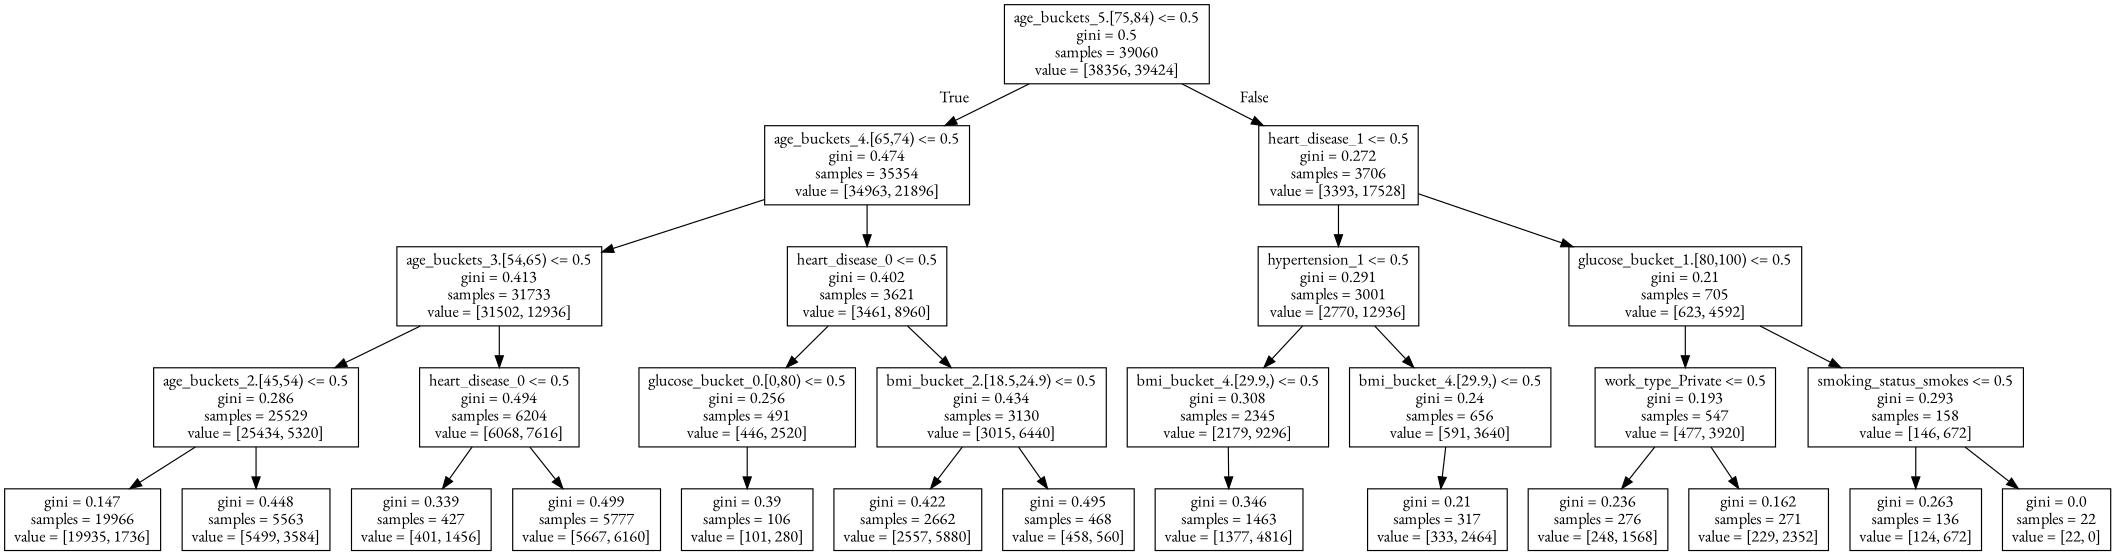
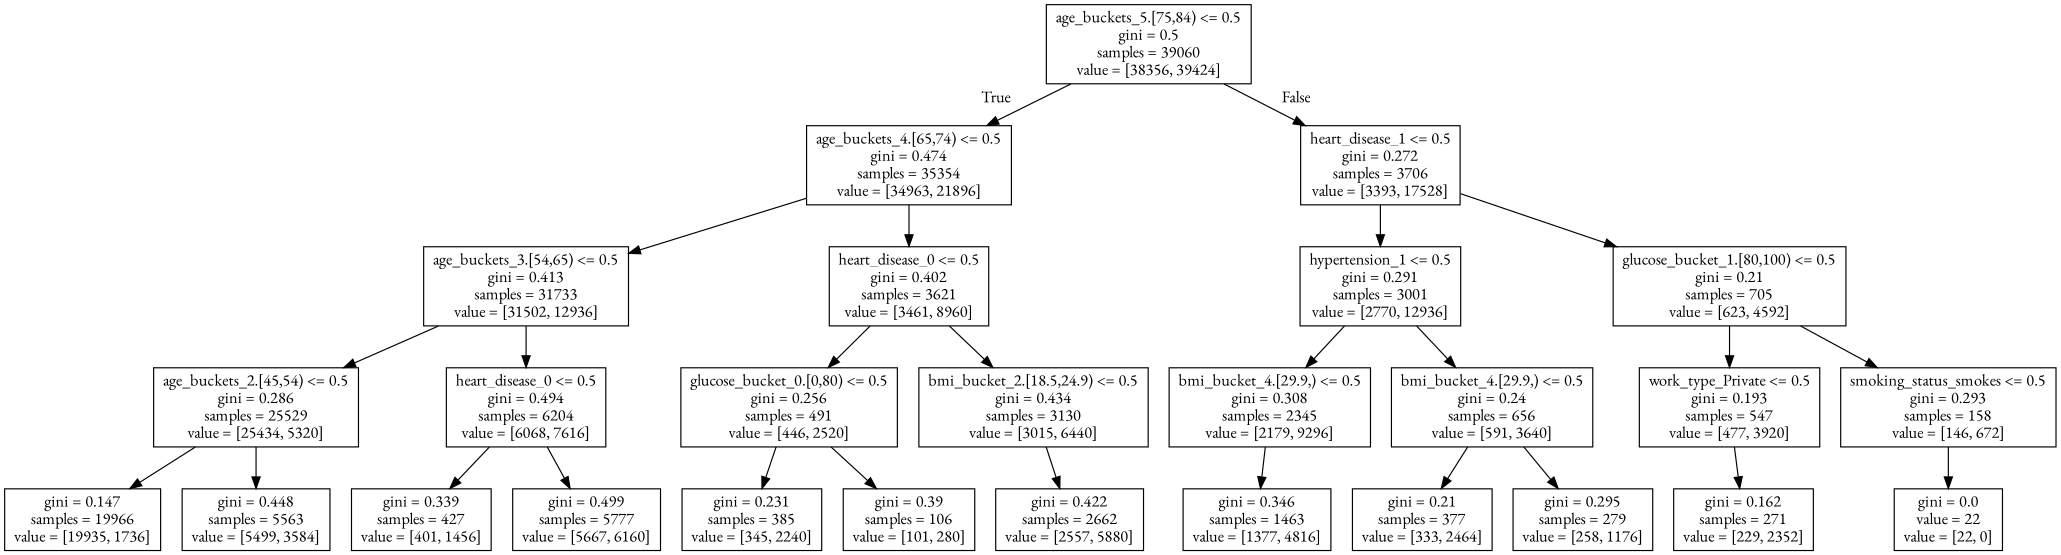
node "gini = 0.231 samples = 385 value = [345, 2240]": added
node "gini = 0.495 samples = 468 value = [458, 560]": removed
node "gini = 0.21 samples = 317 value = [333, 2464]": label "gini = 0.21 samples = 317 value = [333, 2464]" -> "gini = 0.21 samples = 377 value = [333, 2464]"
node "gini = 0.295 samples = 279 value = [258, 1176]": added
node "gini = 0.236 samples = 276 value = [248, 1568]": removed
node "gini = 0.263 samples = 136 value = [124, 672]": removed
node "gini = 0.0 samples = 22 value = [22, 0]": label "gini = 0.0 samples = 22 value = [22, 0]" -> "gini = 0.0 value = 22 value = [22, 0]"
